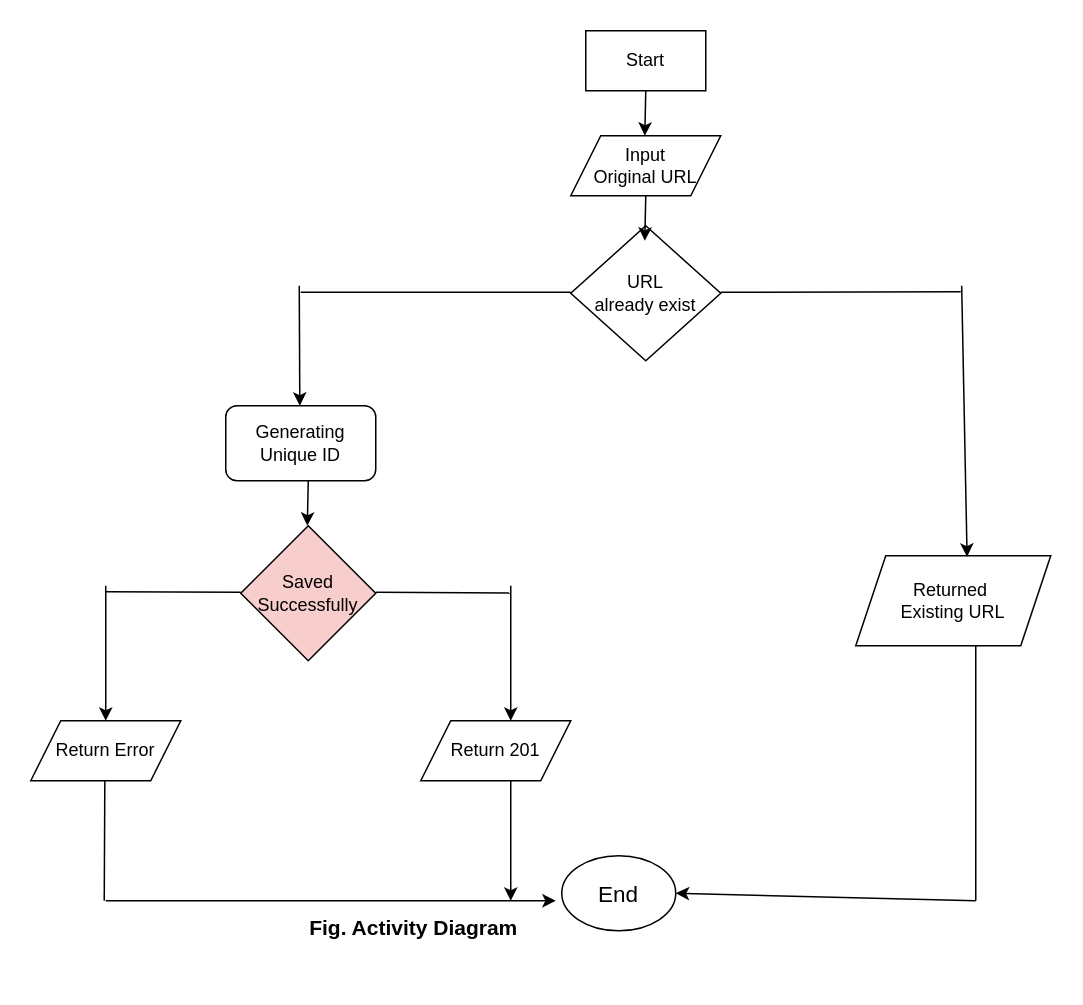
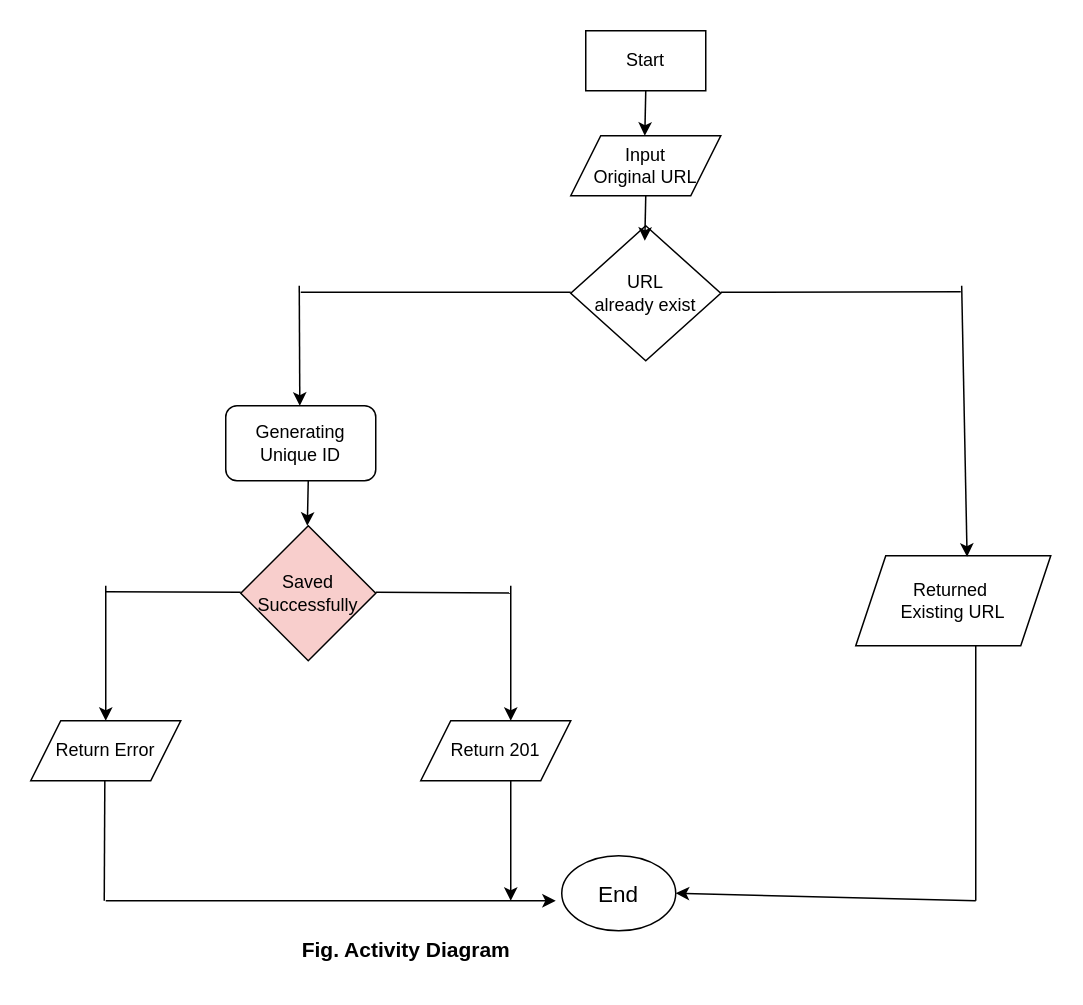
node "Fig. Activity Diagram": moved (413, 928) -> (406, 950)
